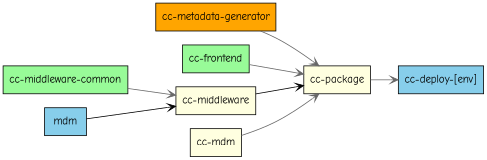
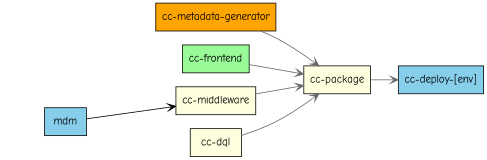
node "cc-middleware-common": removed
edge "cc-middleware" -> "cc-package": color black -> gray40
node "cc-mdm": label "cc-mdm" -> "cc-dql"
